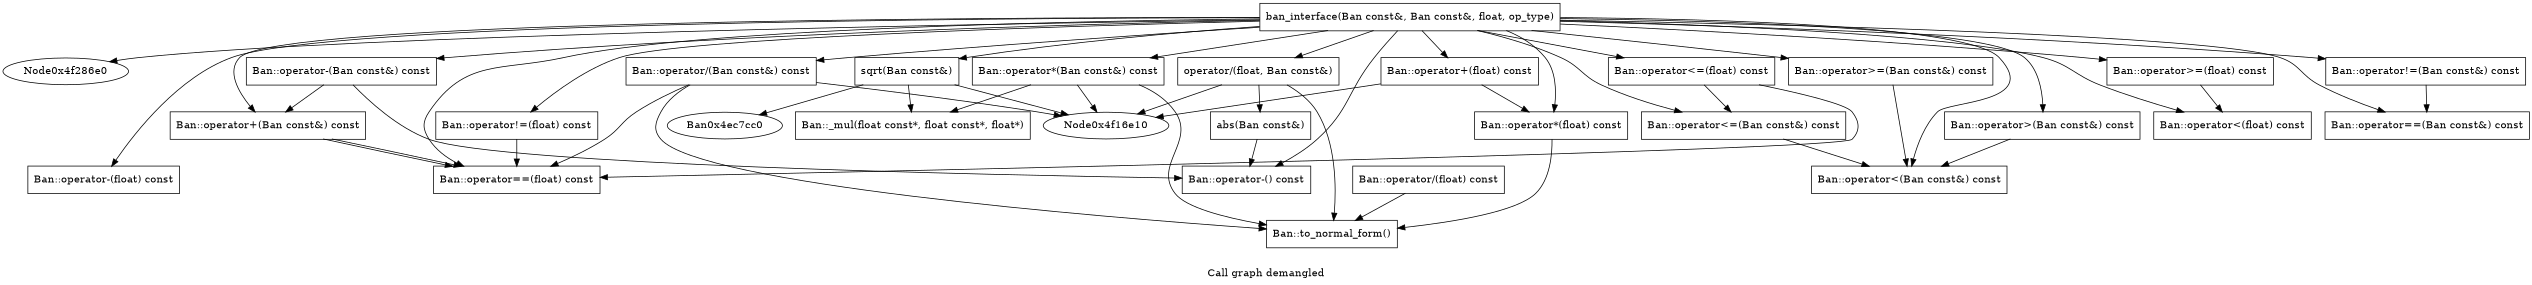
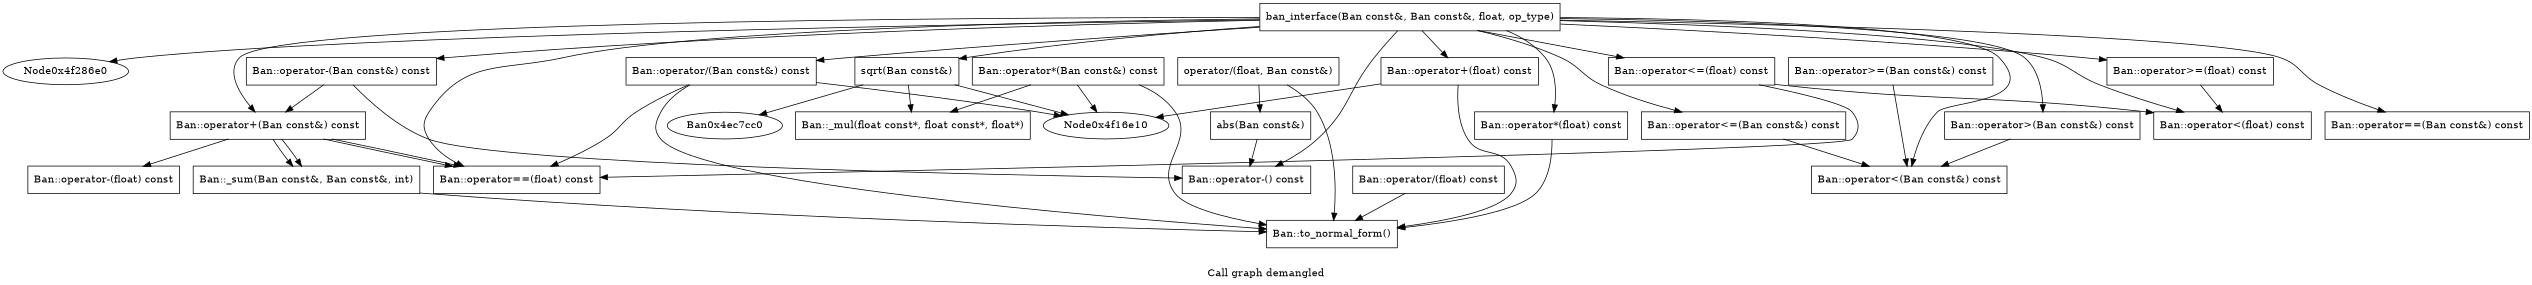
edge "ban_interface(Ban const&, Ban const&, float, op_type)" -> "Ban::operator-(float) const": now "Ban::operator+(Ban const&) const" -> "Ban::operator-(float) const"
edge "ban_interface(Ban const&, Ban const&, float, op_type)" -> "operator/(float, Ban const&)": removed
edge "ban_interface(Ban const&, Ban const&, float, op_type)" -> "Ban::operator*(Ban const&) const": removed
edge "ban_interface(Ban const&, Ban const&, float, op_type)" -> "Ban::operator>=(Ban const&) const": removed
node "Ban::operator!=(Ban const&) const": removed
edge "Ban::operator<=(float) const" -> "Ban::operator<=(Ban const&) const": now "Ban::operator<=(float) const" -> "Ban::operator<(float) const"
edge "Ban::operator+(float) const" -> "Ban::operator*(float) const": now "Ban::operator+(float) const" -> "Ban::to_normal_form()"
edge "operator/(float, Ban const&)" -> "Node0x4f16e10": removed
node "Ban::operator!=(float) const": removed
node "Ban::_sum(Ban const&, Ban const&, int)": added
